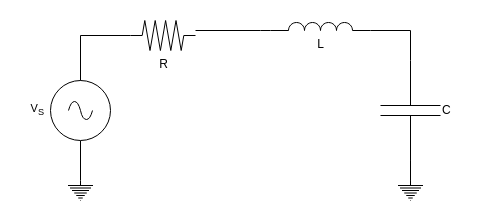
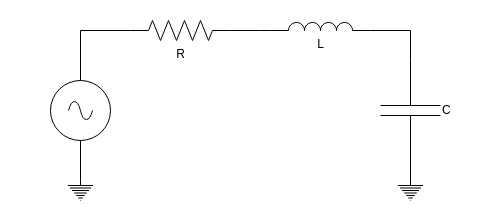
node "R": size 65x30 -> 100x20
node "VS": removed
